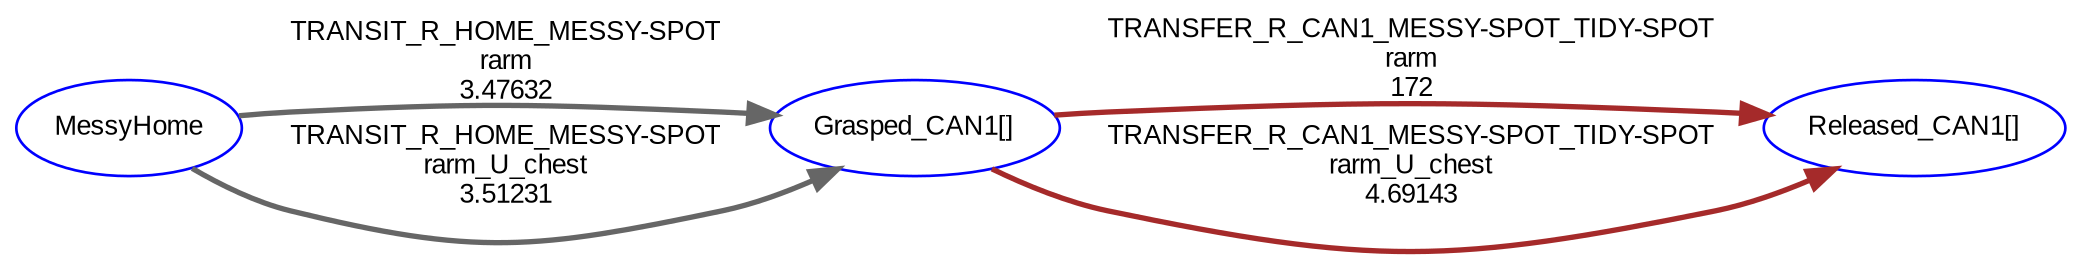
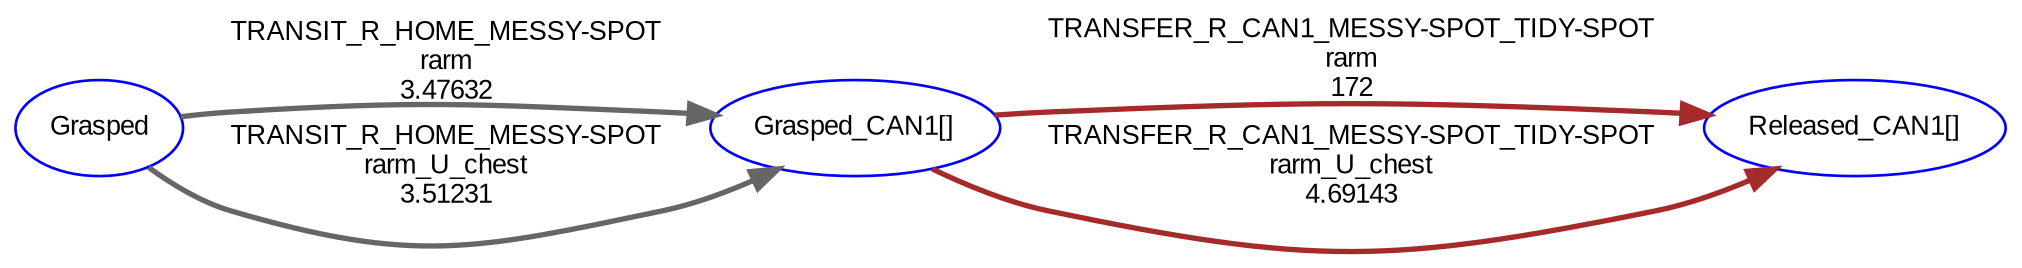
node "MessyHome": label "MessyHome" -> "Grasped"
